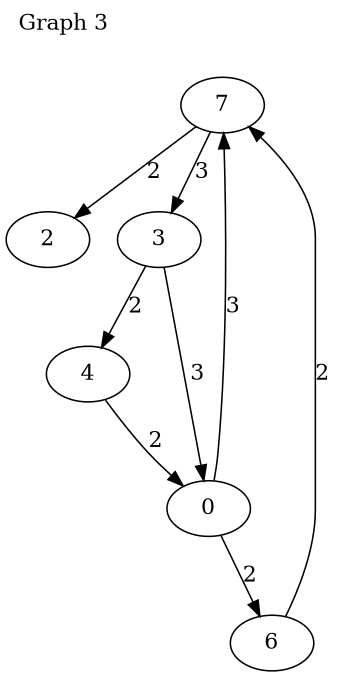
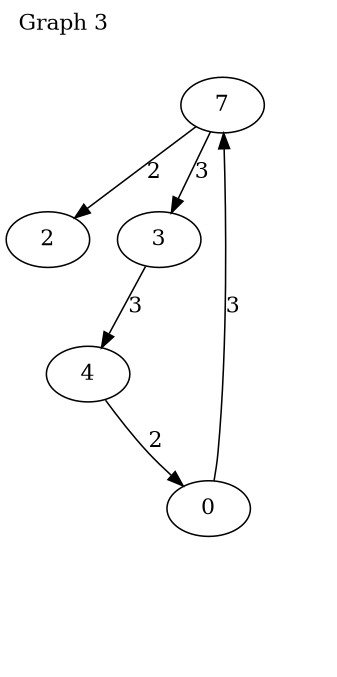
edge "3" -> "4": label "2" -> "3"
edge "3" -> "0": removed, label "3"
node "6": removed
